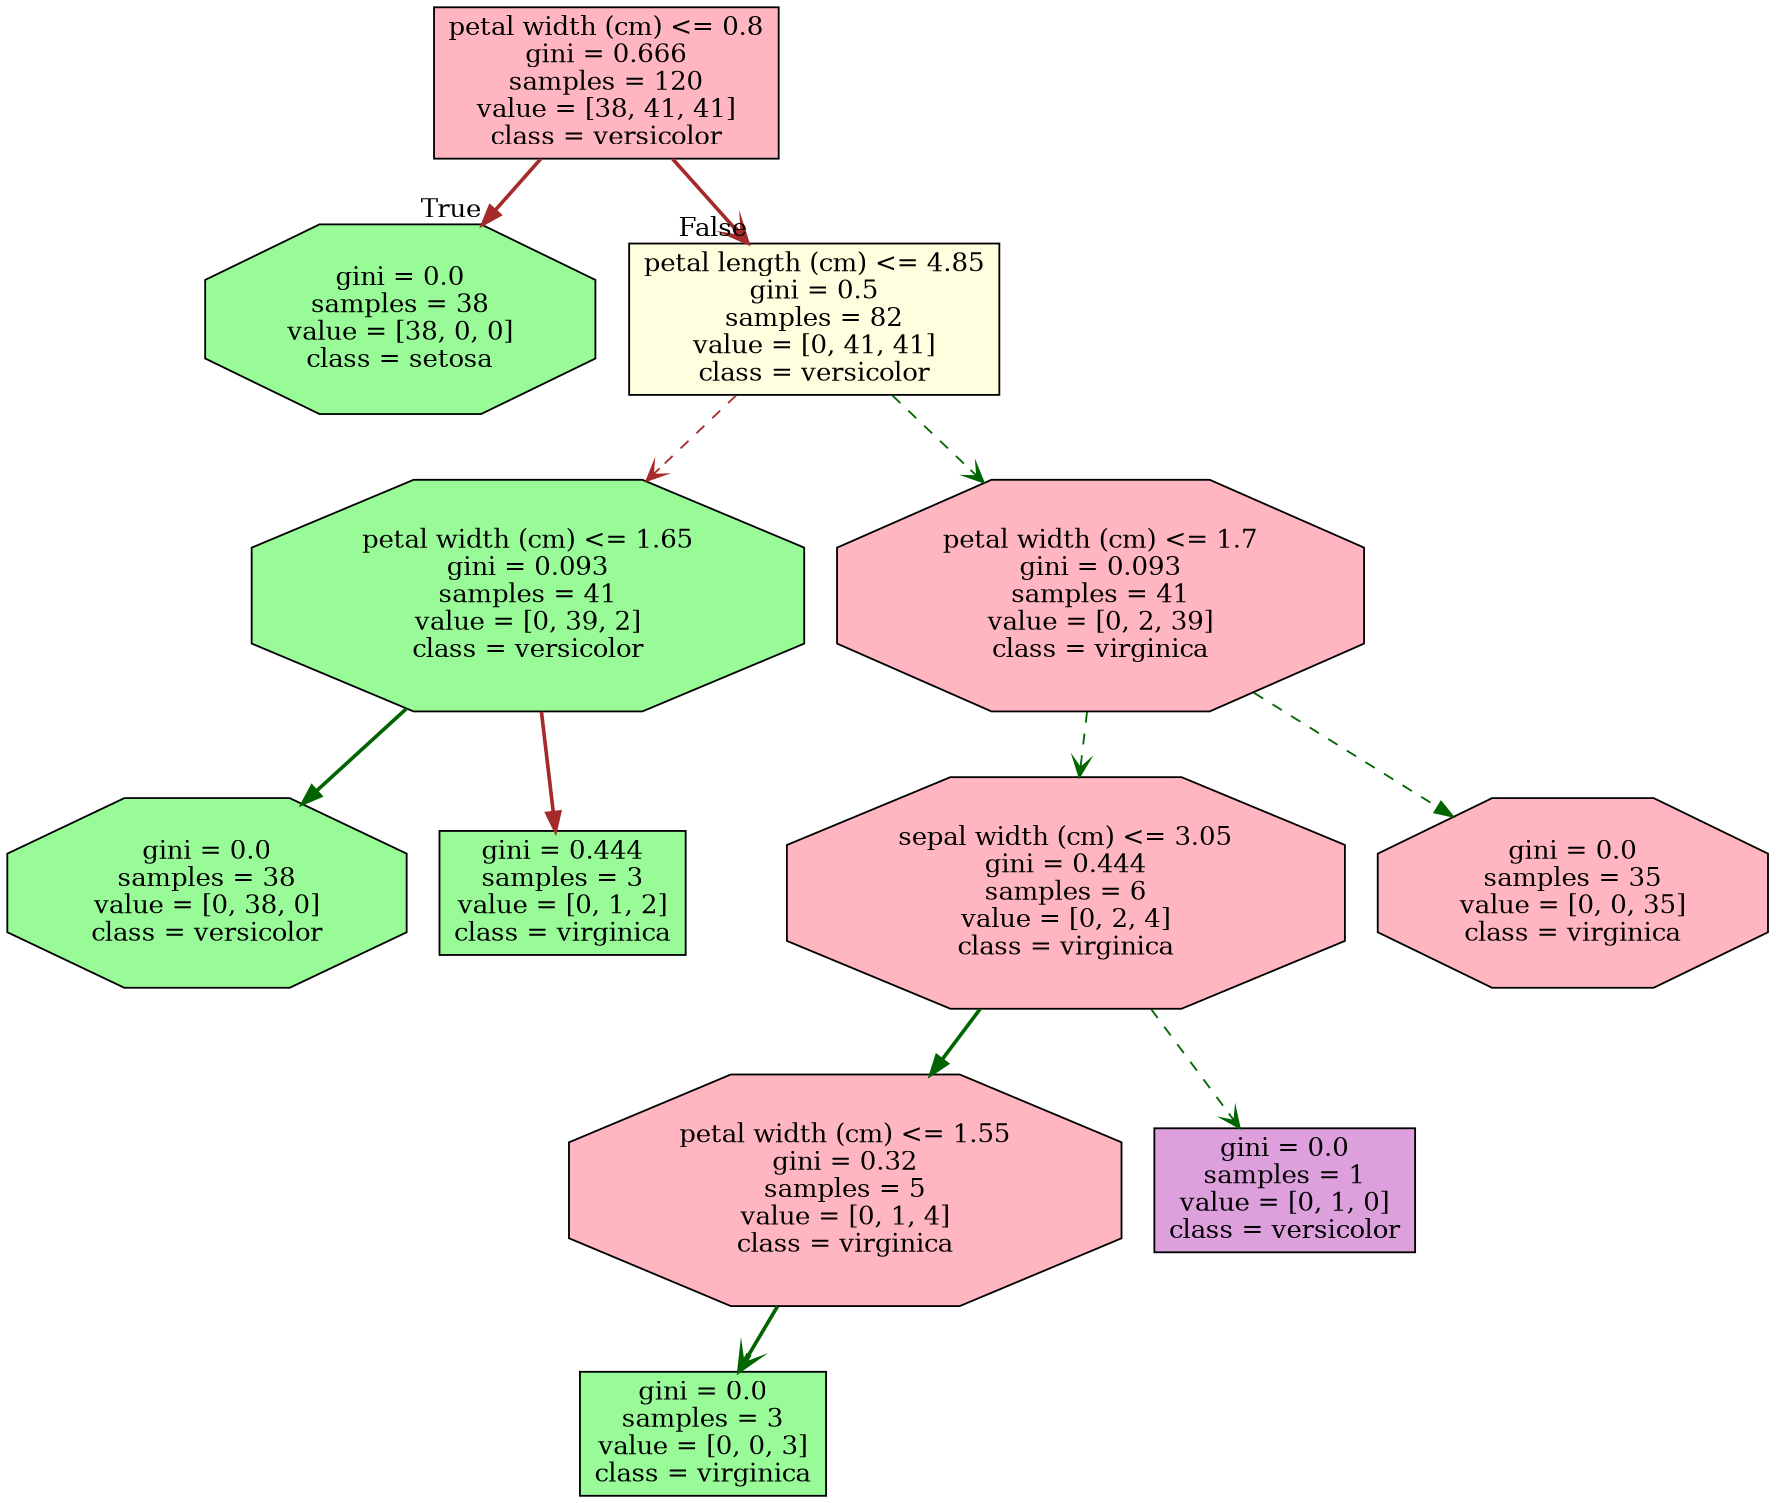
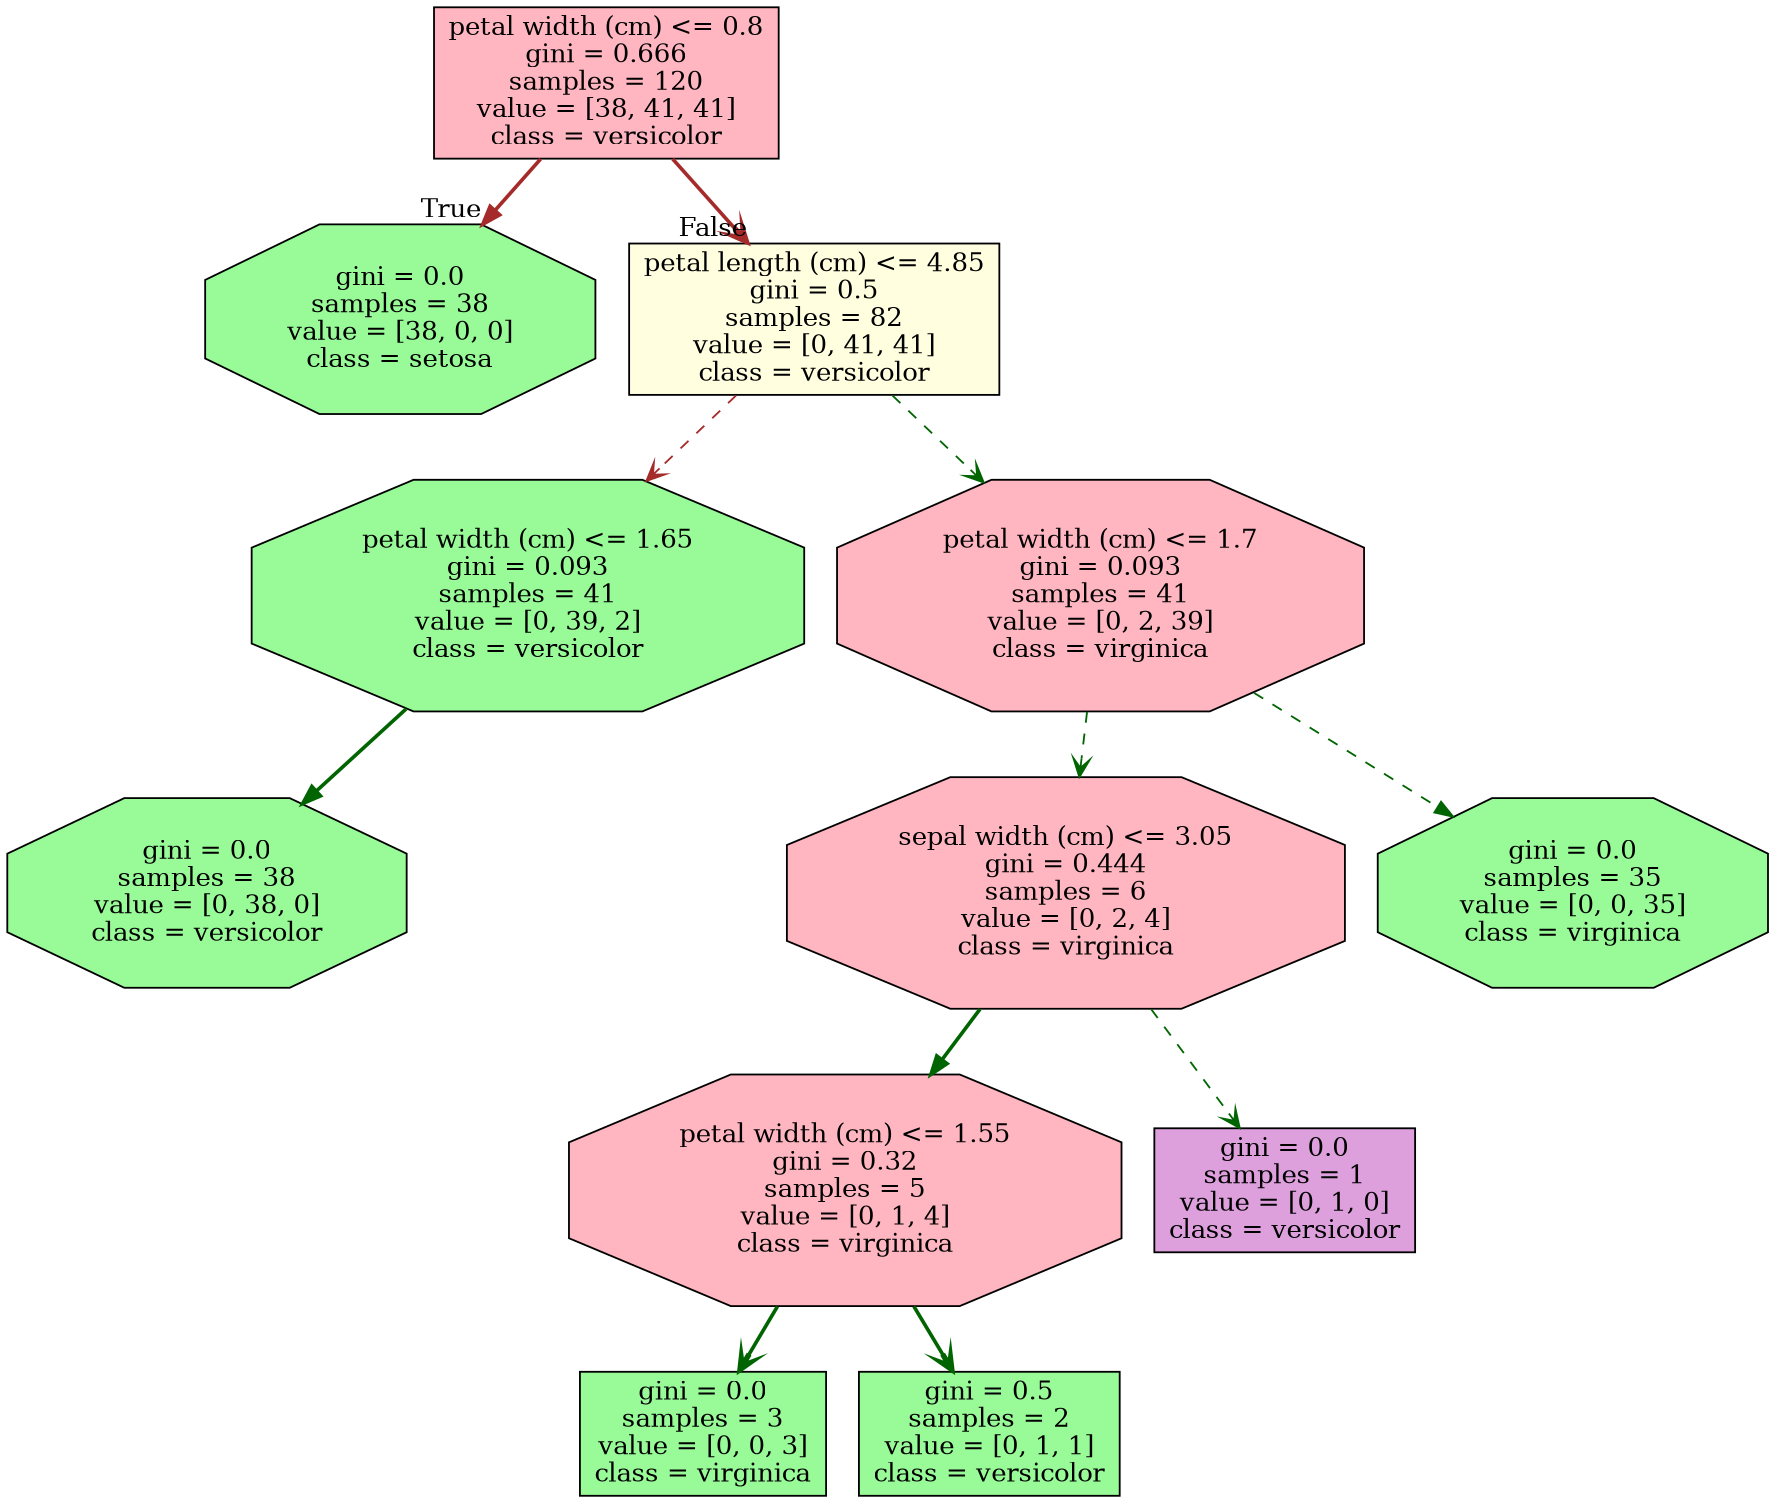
node "gini = 0.444 samples = 3 value = [0, 1, 2] class = virginica": removed
node "gini = 0.0 samples = 35 value = [0, 0, 35] class = virginica": fillcolor lightpink -> palegreen
node "gini = 0.5 samples = 2 value = [0, 1, 1] class = versicolor": added
